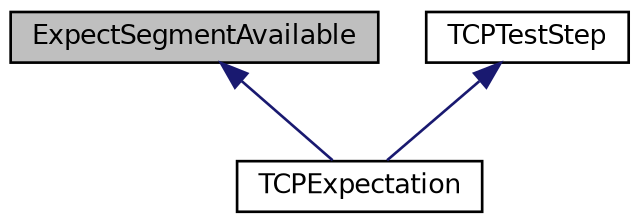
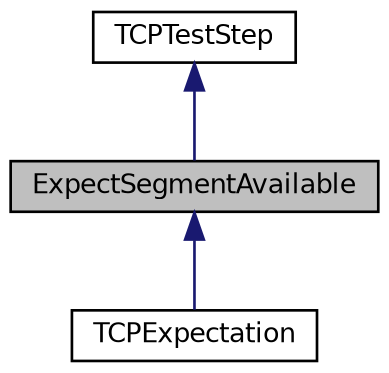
edge "TCPExpectation" -> "TCPTestStep": now "ExpectSegmentAvailable" -> "TCPTestStep"
